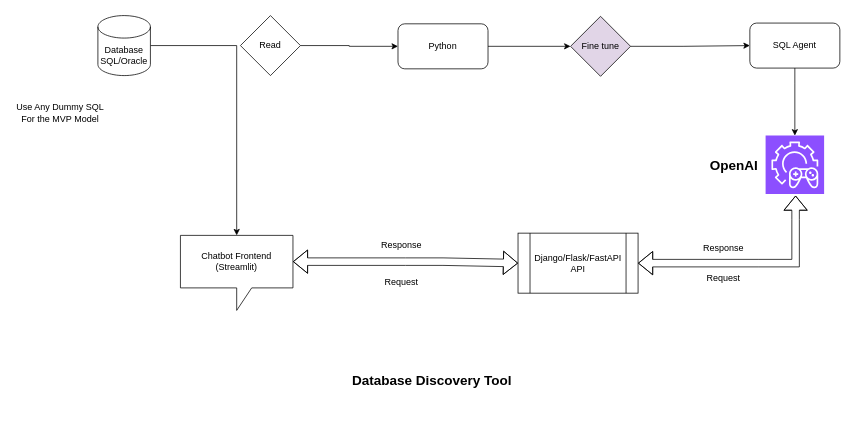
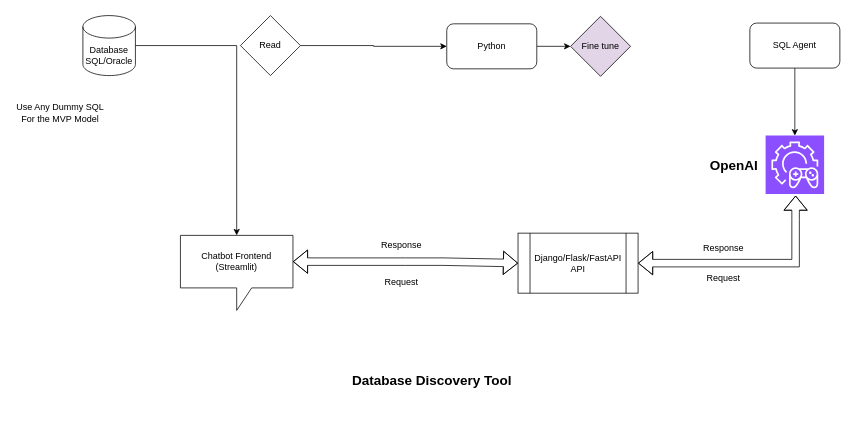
node "Database SQL/Oracle": moved (124, 45) -> (109, 45)
node "Python": moved (443, 46) -> (492, 46)
edge "Fine tune" -> "SQL Agent": removed
